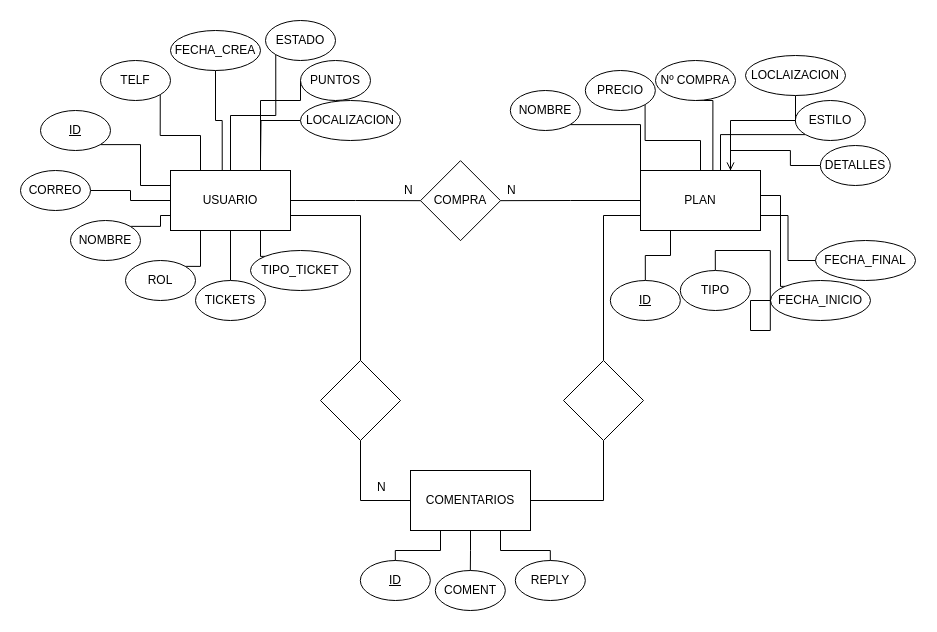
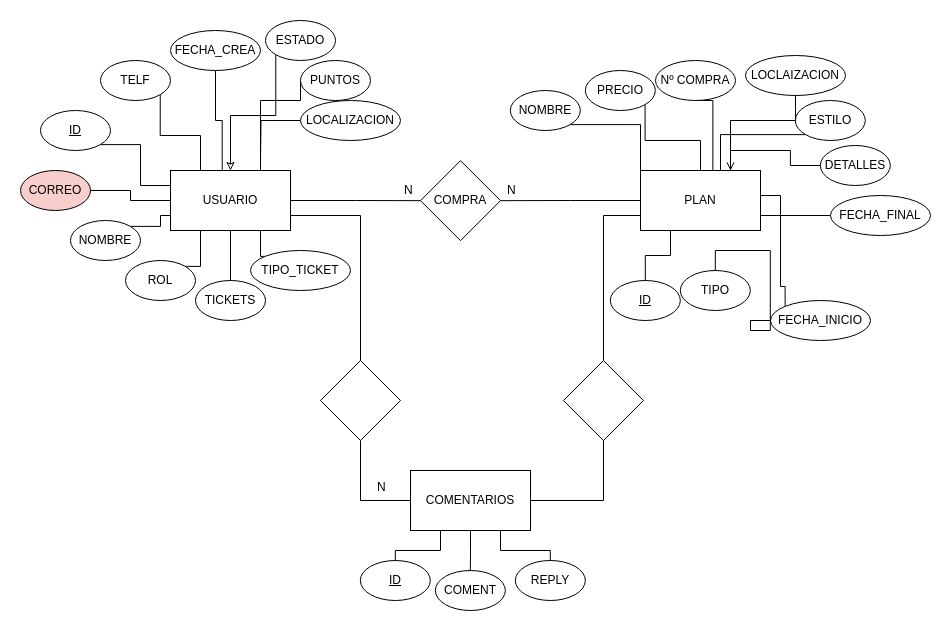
edge "ESTADO" -- "USUARIO": arrowhead none -> classic
node "CORREO": fillcolor #ffffff -> #f8cecc
node "FECHA_FINAL": moved (866, 261) -> (881, 216)
node "FECHA_INICIO": moved (821, 301) -> (821, 321)
